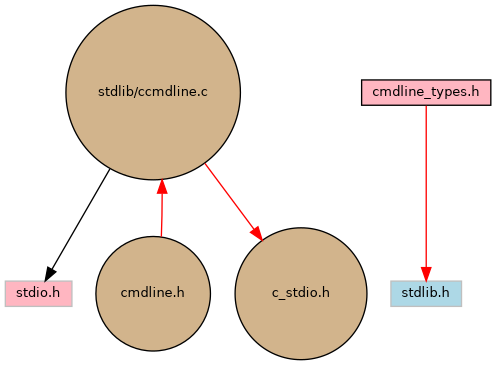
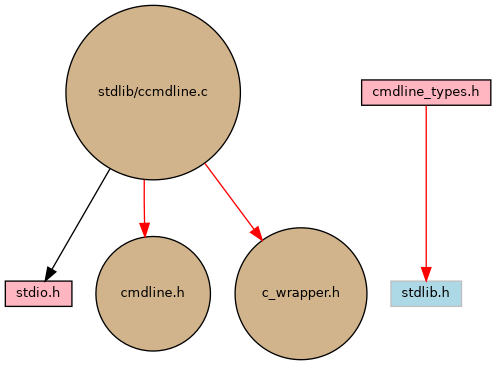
edge "cmdline.h" -> "stdlib/ccmdline.c": reversed
node "stdio.h": color grey75 -> black
node "c_stdio.h": label "c_stdio.h" -> "c_wrapper.h"
